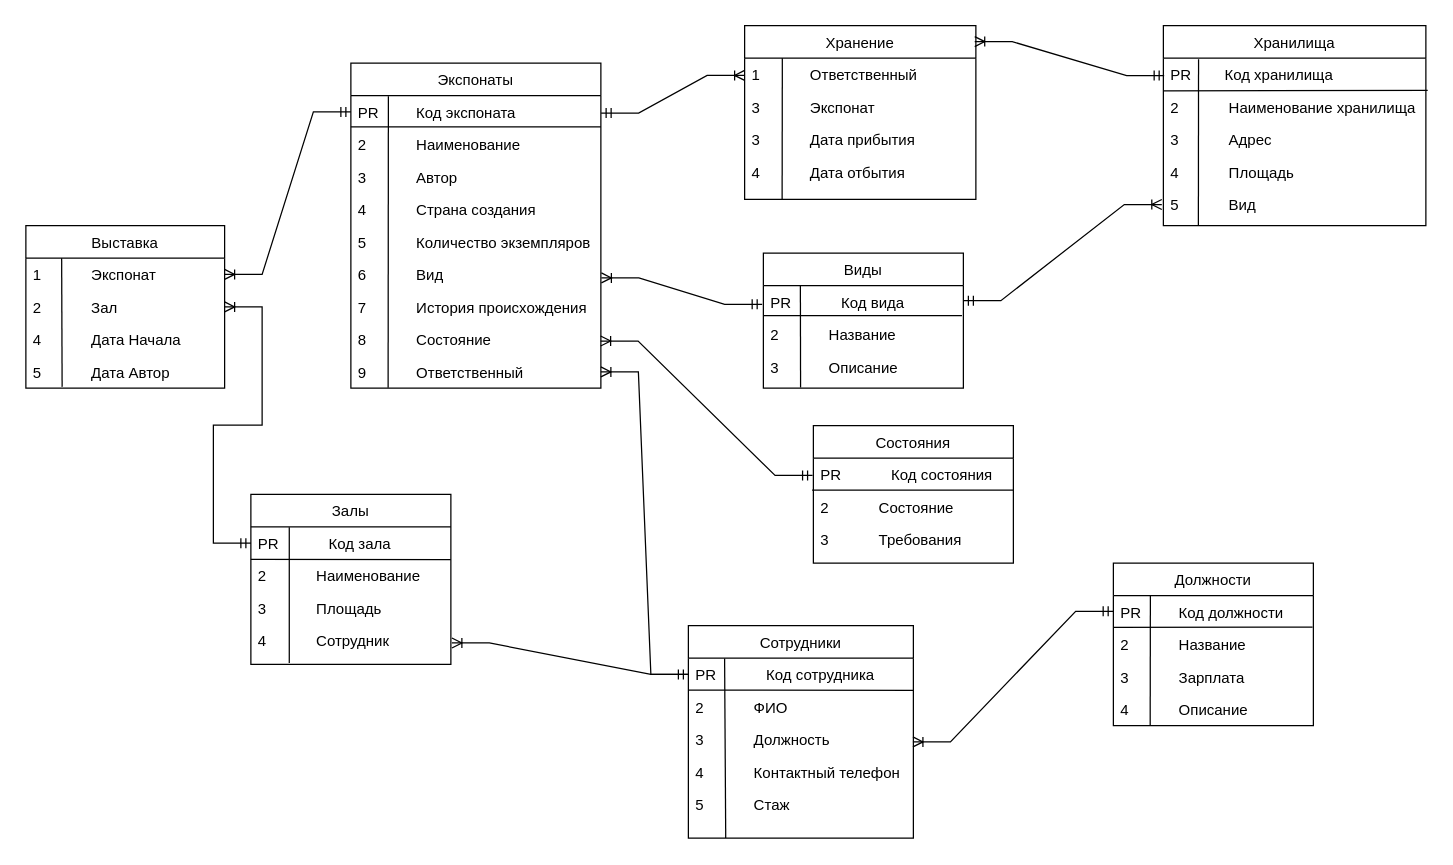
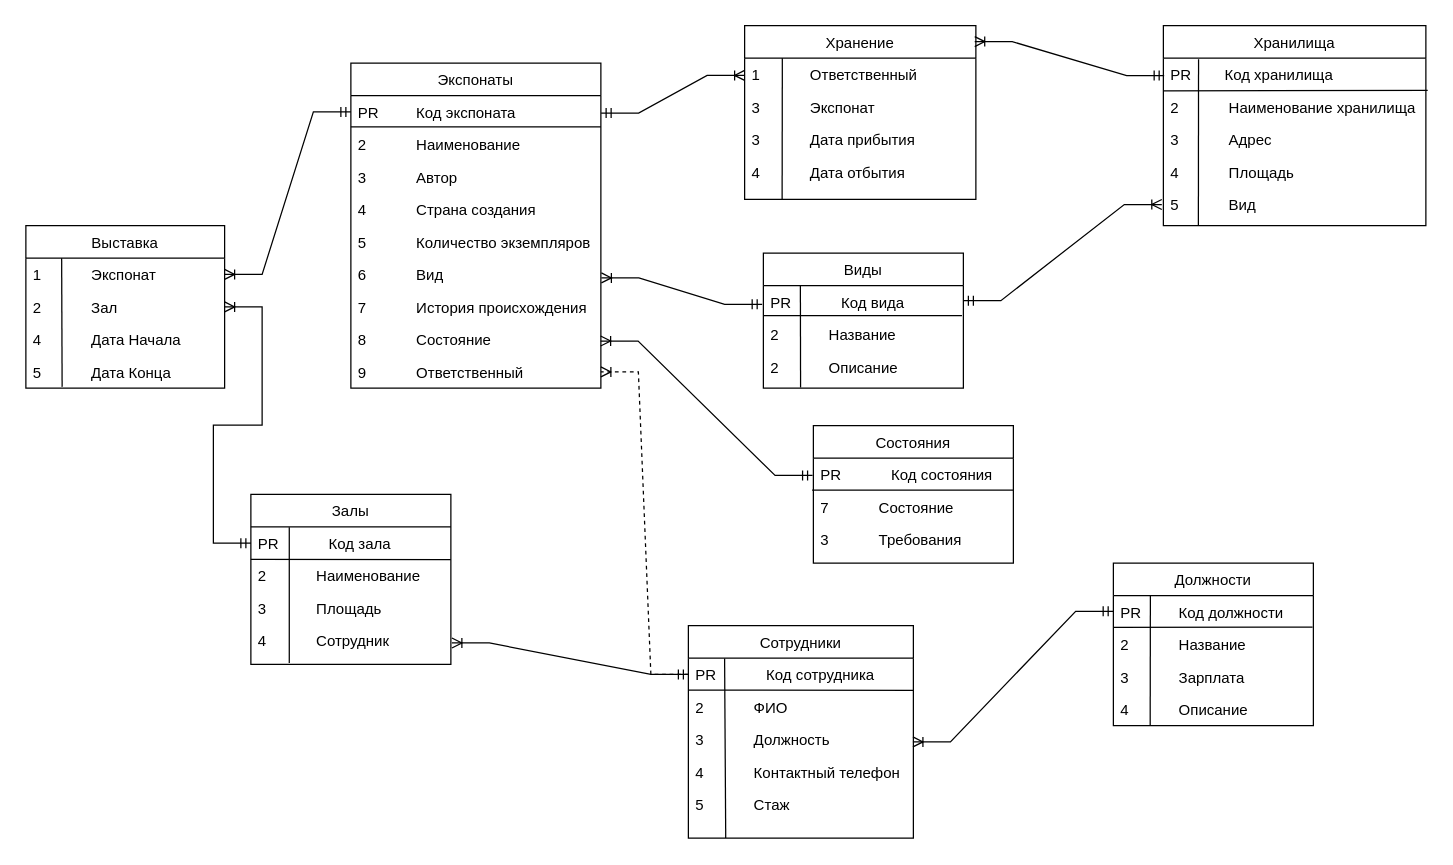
edge "PR Код экспоната" -- "9 Ответственный": removed
node "3 Описание": label "3 Описание" -> "2 Описание"
node "5 Дата Автор": label "5 Дата Автор" -> "5 Дата Конца"
edge "PR Код сотрудника" -> "9 Ответственный": style solid -> dashed
node "2 Состояние": label "2 Состояние" -> "7 Состояние"
